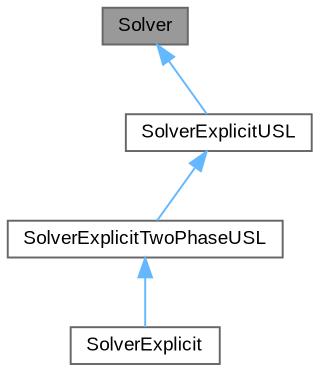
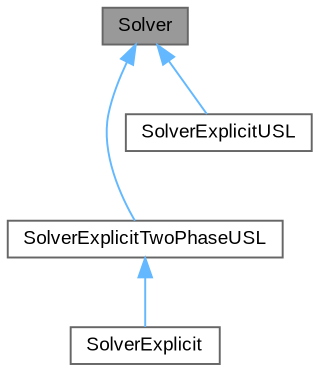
edge "SolverExplicitTwoPhaseUSL" -> "SolverExplicitUSL": now "SolverExplicitTwoPhaseUSL" -> "Solver"
